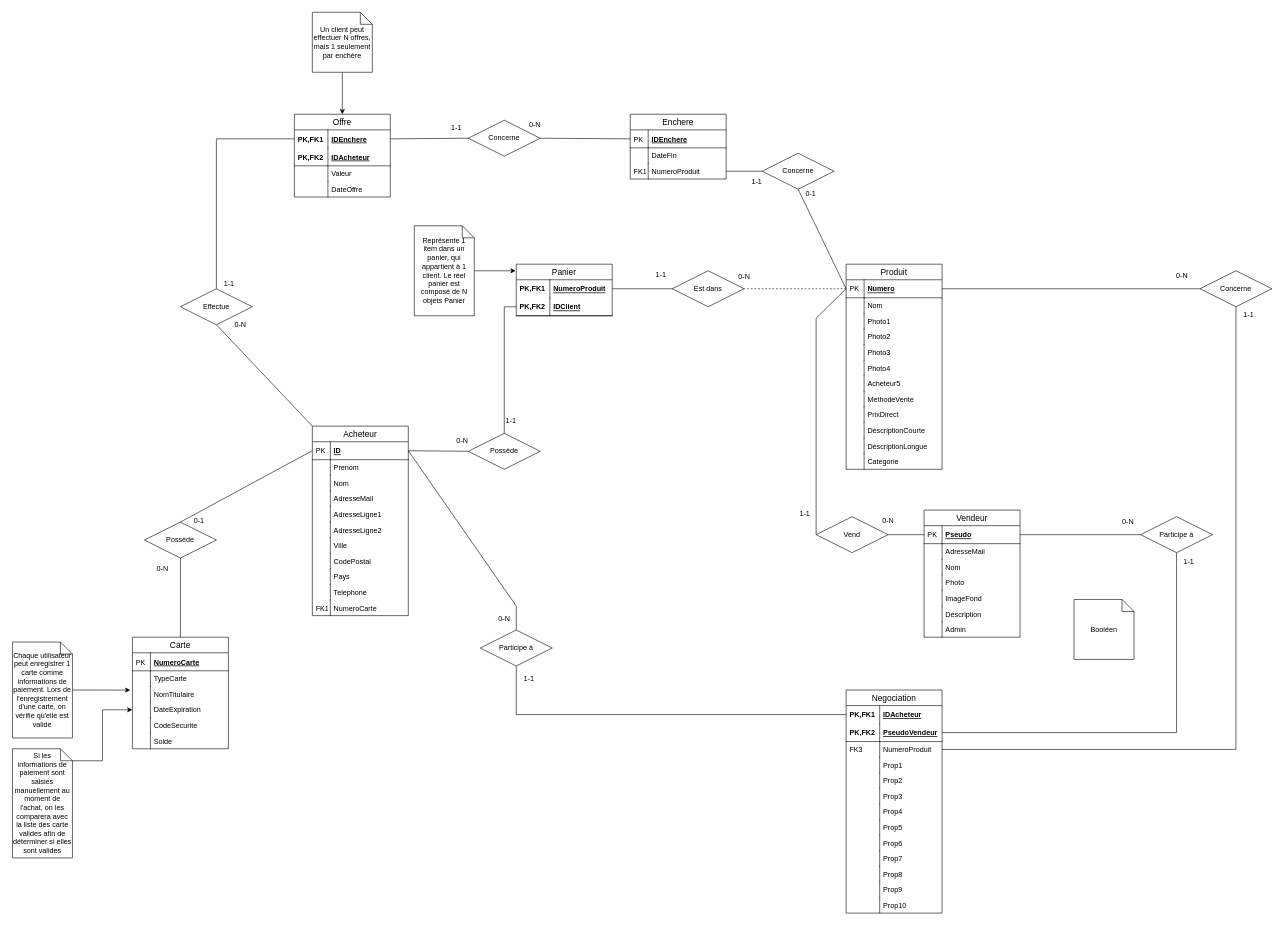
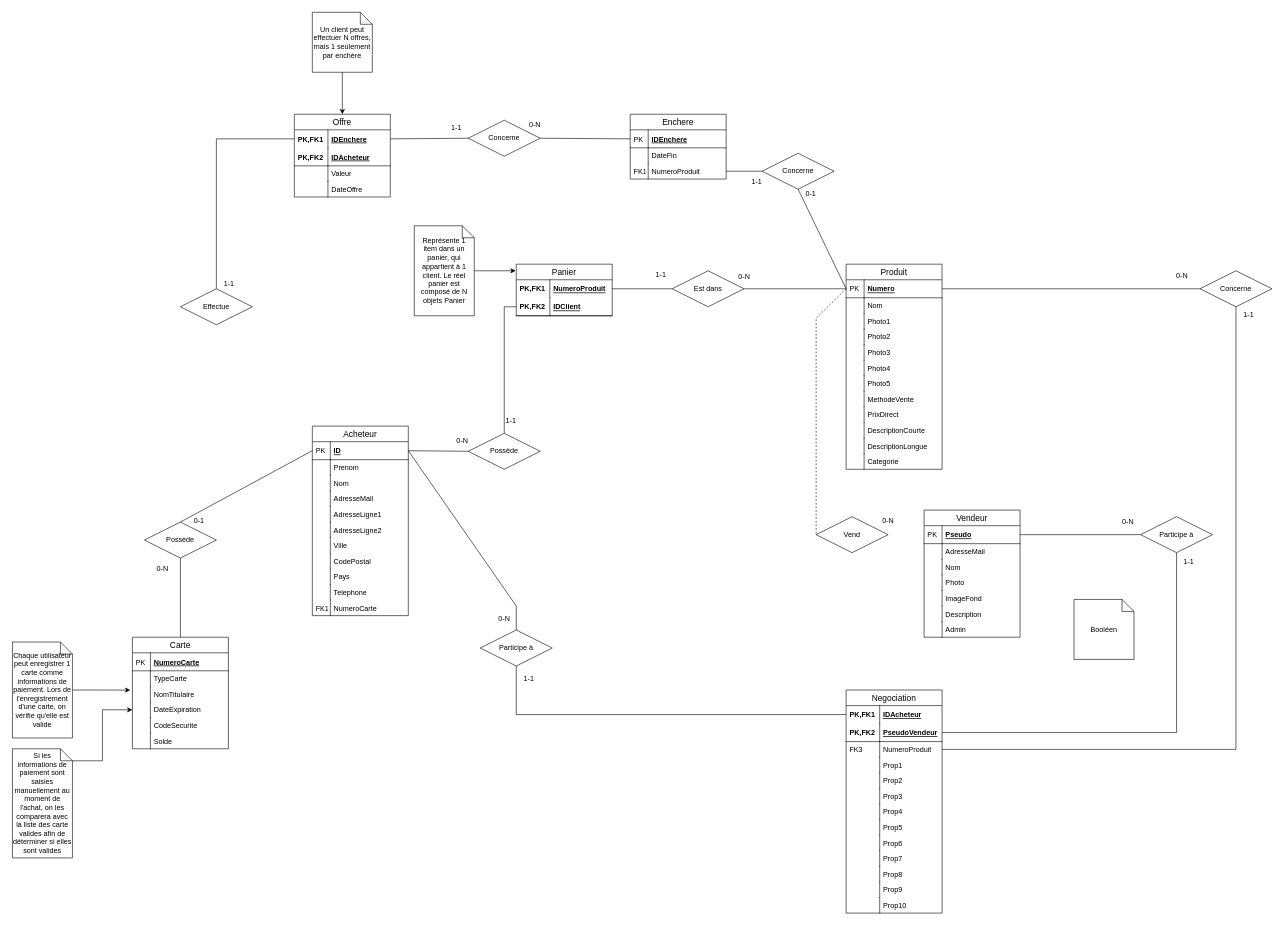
edge "Est dans" -- "Numero": style dashed -> solid
edge "Effectue" -- "Acheteur": removed, label "0-N"
node "Acheteur5": label "Acheteur5" -> "Photo5"
edge "Numero" -- "Vend": style solid -> dashed
edge "Vend" -- "Pseudo": removed, label "1-1"
